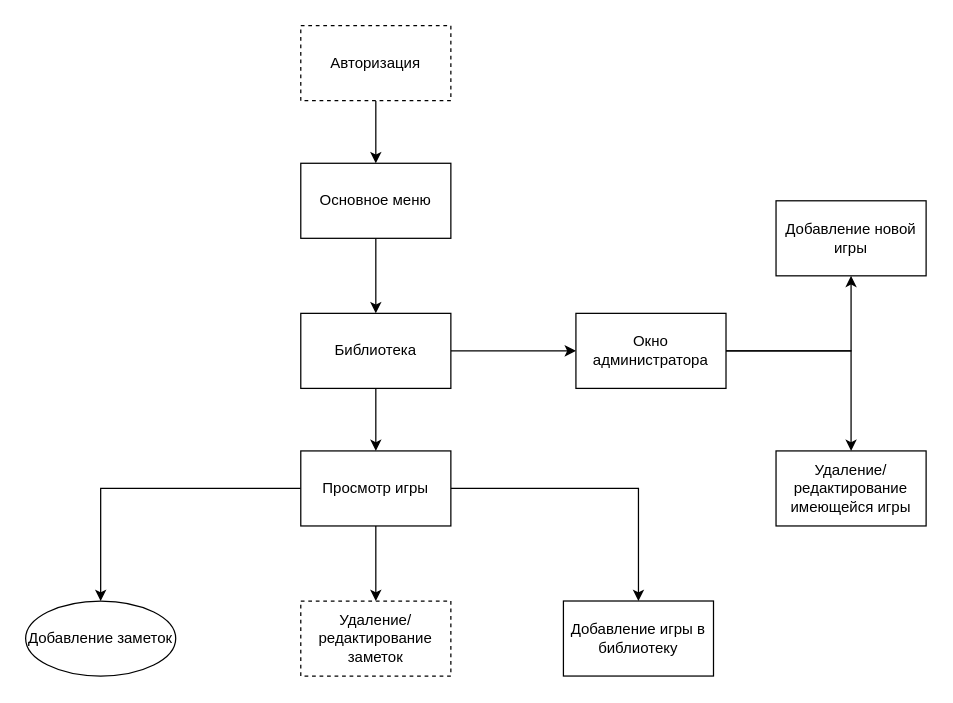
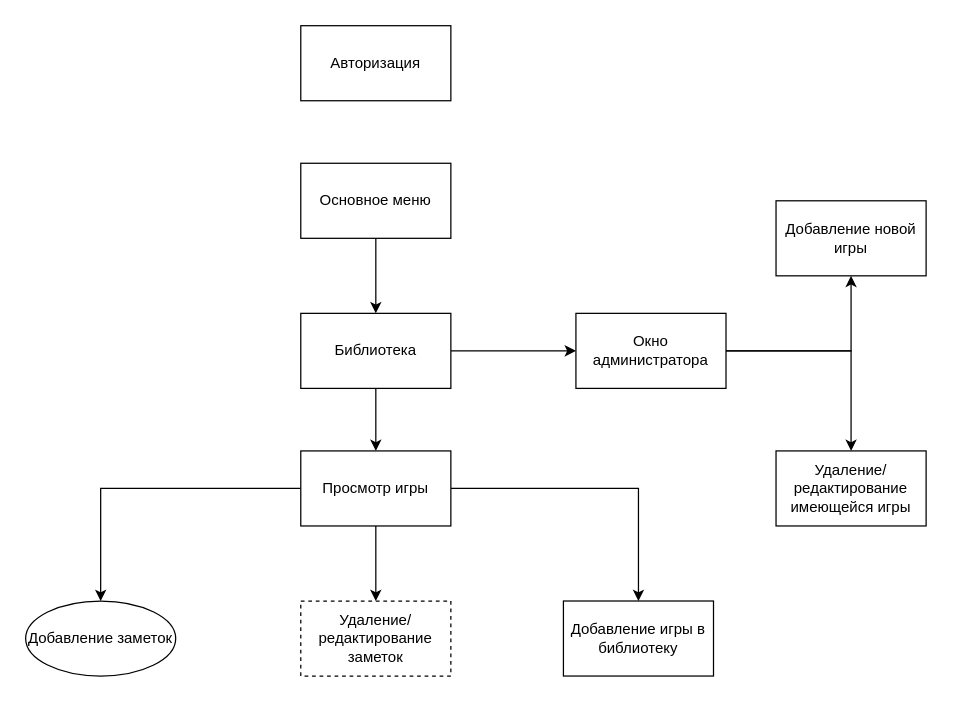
node "Авторизация": style dashed -> solid
edge "Авторизация" -> "Основное меню": removed
